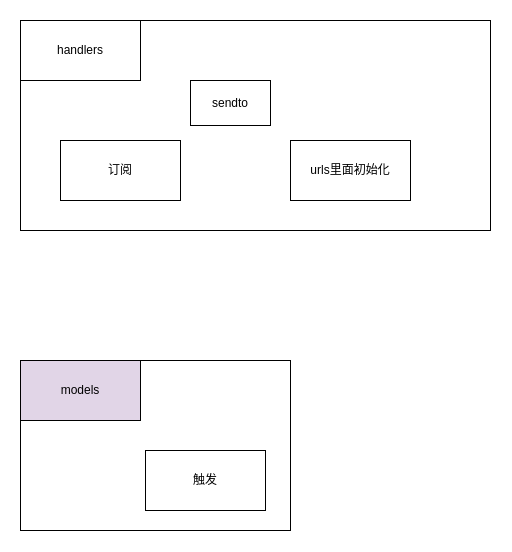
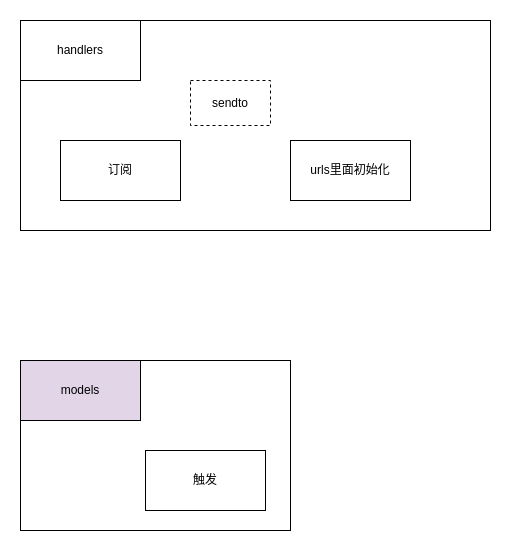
node "sendto": style solid -> dashed
